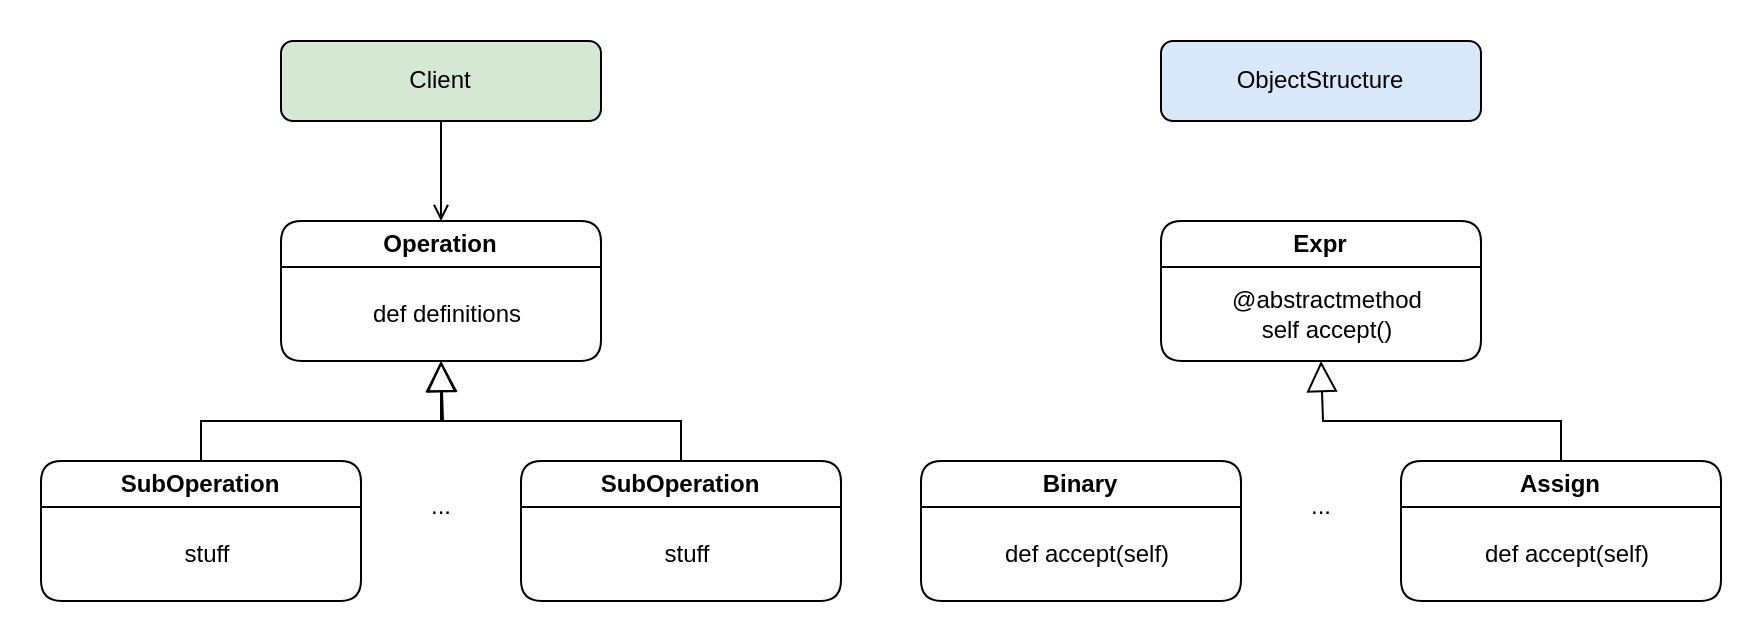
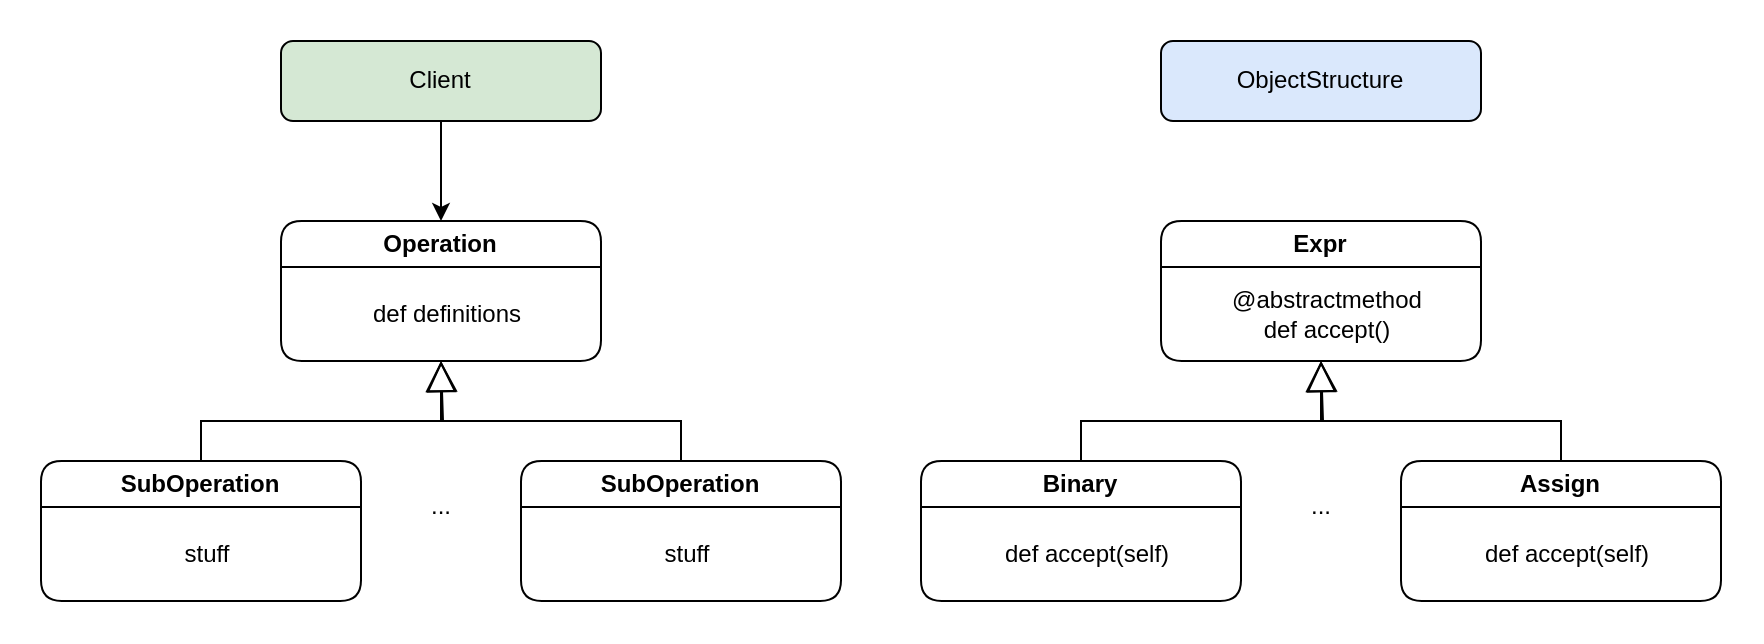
edge "Client" -> "Operation": arrowhead open -> classic
node "@abstractmethod self accept()": label "@abstractmethod self accept()" -> "@abstractmethod def accept()"
edge "Binary" -> "Expr": added
